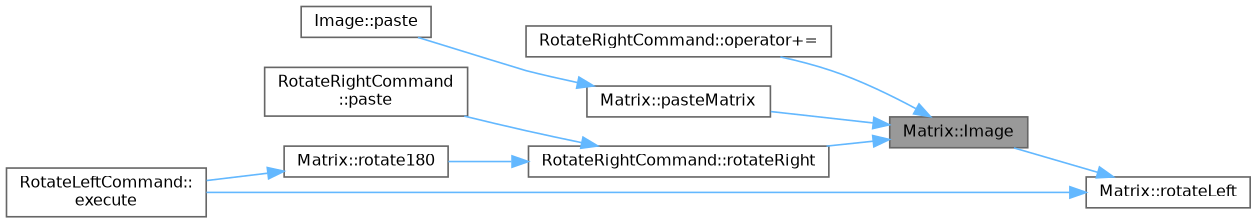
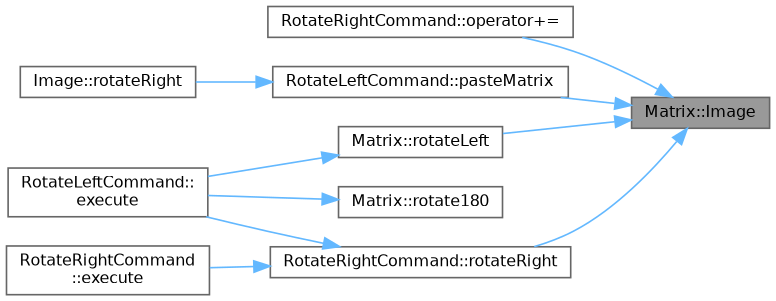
node "Image::paste": label "Image::paste" -> "Image::rotateRight"
node "RotateRightCommand ::paste": label "RotateRightCommand ::paste" -> "RotateRightCommand ::execute"
node "Matrix::pasteMatrix": label "Matrix::pasteMatrix" -> "RotateLeftCommand::pasteMatrix"
edge "Matrix::Image" -> "Matrix::rotateLeft": reversed
edge "Matrix::rotate180" -> "RotateRightCommand::rotateRight": now "RotateLeftCommand:: execute" -> "RotateRightCommand::rotateRight"
